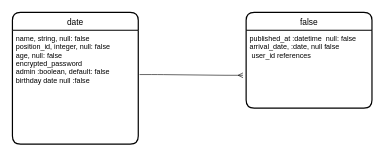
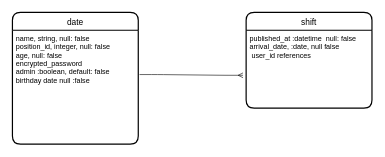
node "false": label "false" -> "shift"
